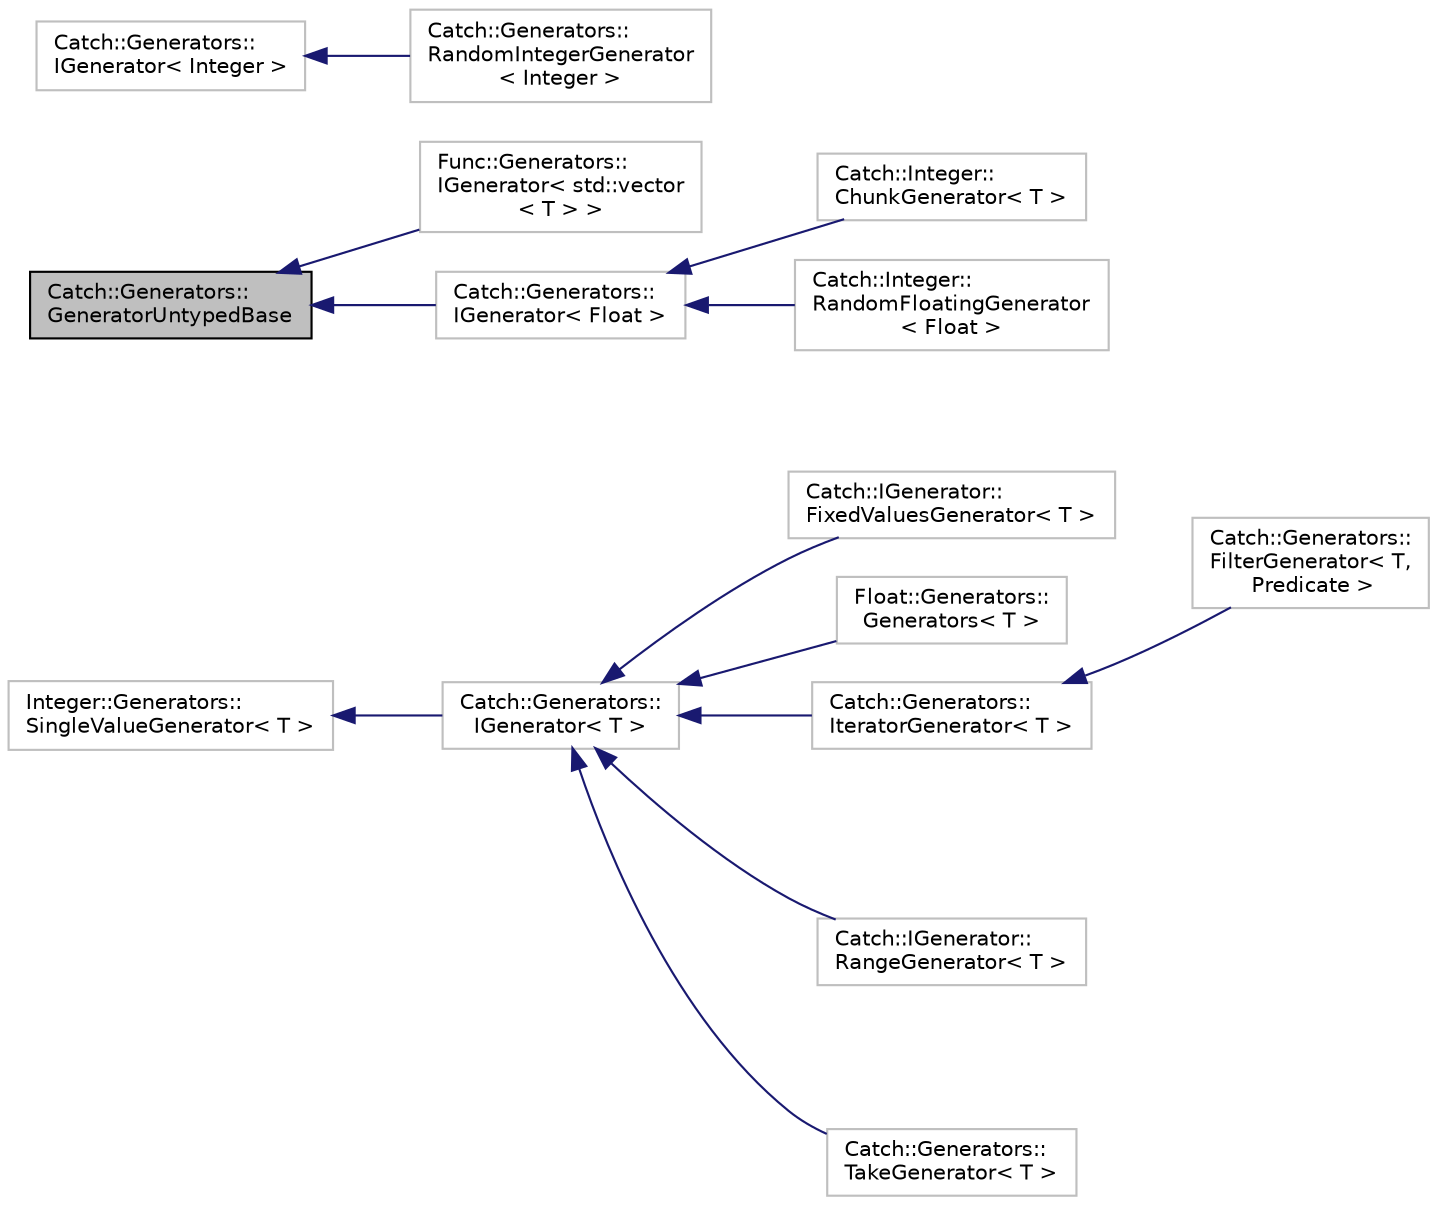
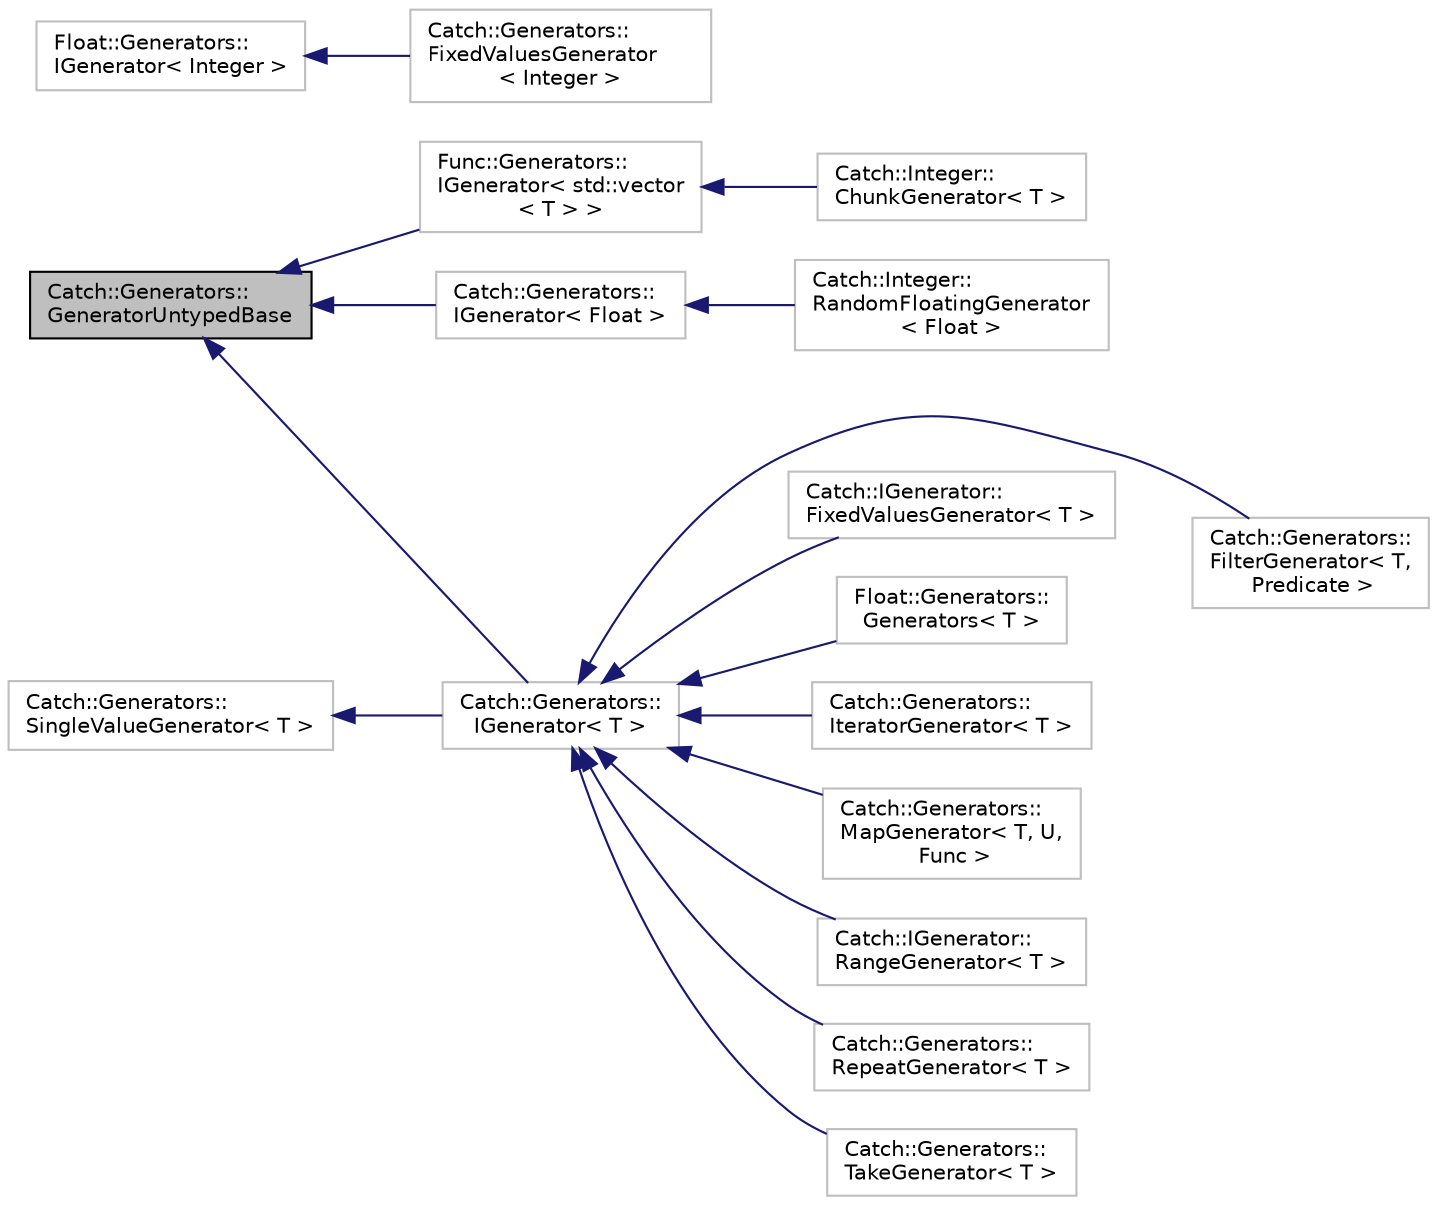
node "Catch::Generators:: IGenerator< Integer >": label "Catch::Generators:: IGenerator< Integer >" -> "Float::Generators:: IGenerator< Integer >"
node "Catch::Generators:: RandomIntegerGenerator < Integer >": label "Catch::Generators:: RandomIntegerGenerator < Integer >" -> "Catch::Generators:: FixedValuesGenerator < Integer >"
edge "Catch::Integer:: ChunkGenerator< T >" -> "Catch::Generators:: IGenerator< Float >": now "Catch::Integer:: ChunkGenerator< T >" -> "Func::Generators:: IGenerator< std::vector < T > >"
edge "Catch::Generators:: IGenerator< T >" -> "Catch::Generators:: GeneratorUntypedBase": added
edge "Catch::Generators:: FilterGenerator< T, Predicate >" -> "Catch::Generators:: IteratorGenerator< T >": now "Catch::Generators:: FilterGenerator< T, Predicate >" -> "Catch::Generators:: IGenerator< T >"
node "Integer::Generators:: SingleValueGenerator< T >": label "Integer::Generators:: SingleValueGenerator< T >" -> "Catch::Generators:: SingleValueGenerator< T >"
node "Catch::Generators:: MapGenerator< T, U, Func >": added
node "Catch::Generators:: RepeatGenerator< T >": added
